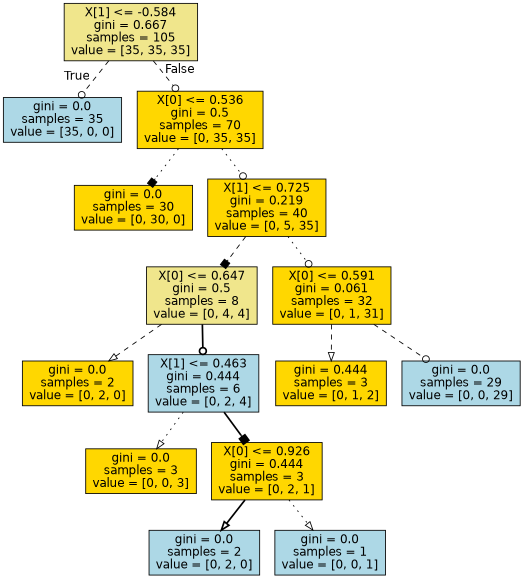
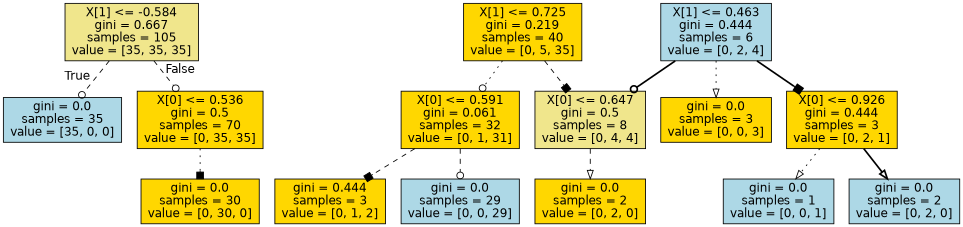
edge "X[0] <= 0.536 gini = 0.5 samples = 70 value = [0, 35, 35]" -> "X[1] <= 0.725 gini = 0.219 samples = 40 value = [0, 5, 35]": removed
edge "X[0] <= 0.647 gini = 0.5 samples = 8 value = [0, 4, 4]" -> "X[1] <= 0.463 gini = 0.444 samples = 6 value = [0, 2, 4]": reversed
edge "X[0] <= 0.591 gini = 0.061 samples = 32 value = [0, 1, 31]" -> "gini = 0.444 samples = 3 value = [0, 1, 2]": arrowhead onormal -> box
